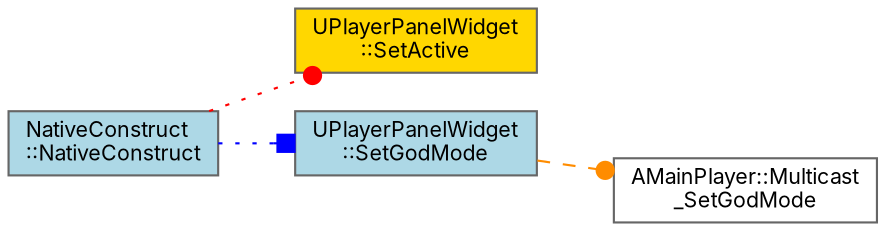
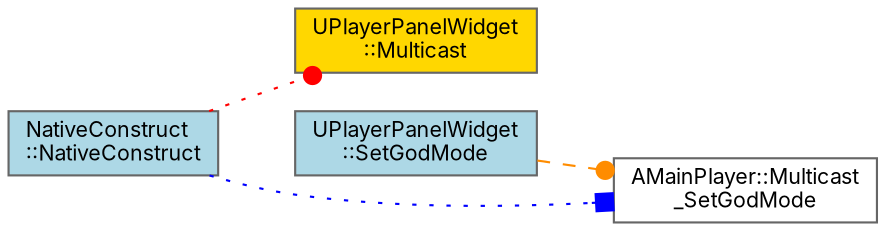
node "UPlayerPanelWidget ::SetActive": label "UPlayerPanelWidget ::SetActive" -> "UPlayerPanelWidget ::Multicast"
edge "NativeConstruct ::NativeConstruct" -> "UPlayerPanelWidget ::SetGodMode": now "NativeConstruct ::NativeConstruct" -> "AMainPlayer::Multicast _SetGodMode"
